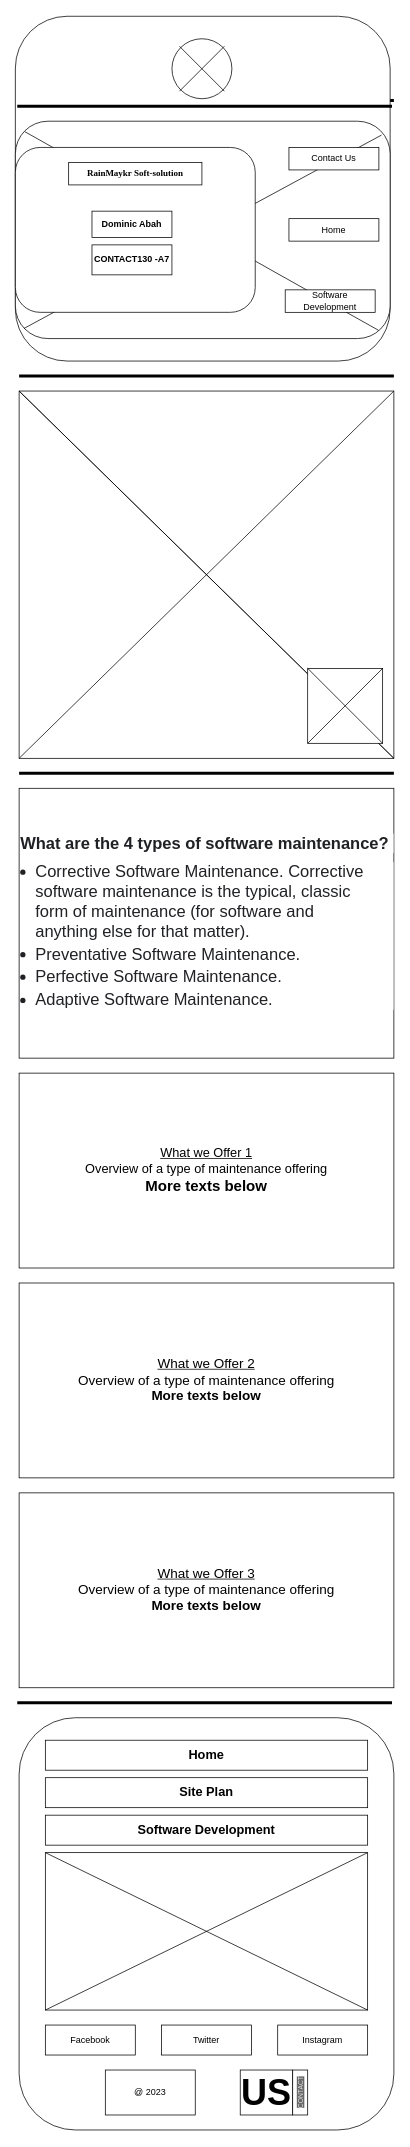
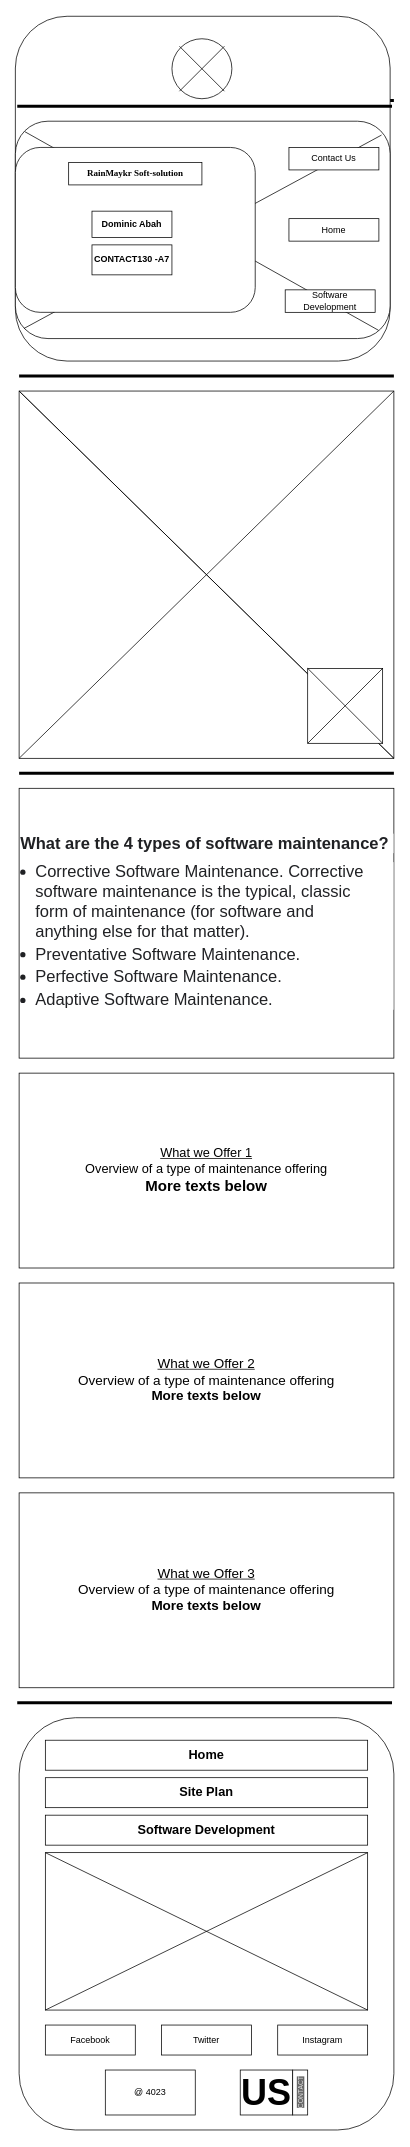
node "@ 2023": label "@ 2023" -> "@ 4023"
